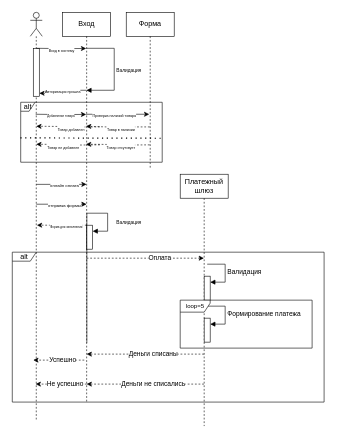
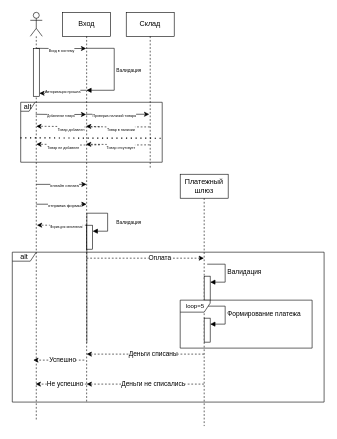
node "Форма": label "Форма" -> "Склад"
